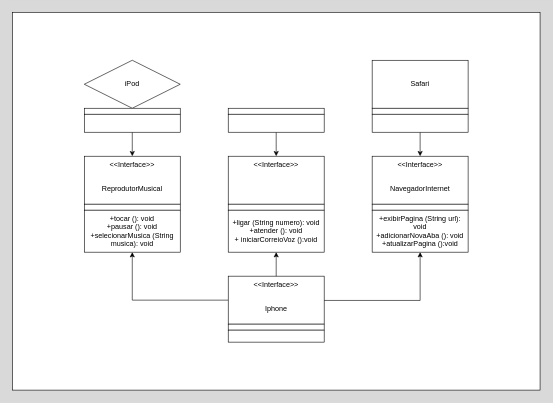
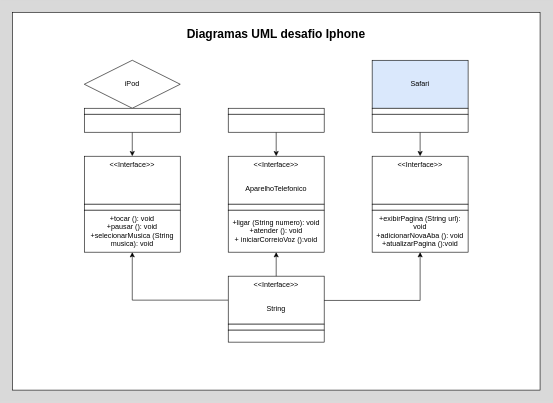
node "Diagramas UML desafio Iphone": added
node "Safari": fillcolor #ffffff -> #dae8fc
node "ReprodutorMusical": removed
node "AparelhoTelefonico": added
node "NavegadorInternet": removed
node "Iphone": label "Iphone" -> "String"
